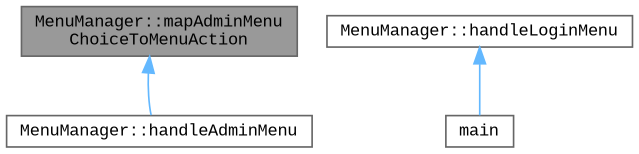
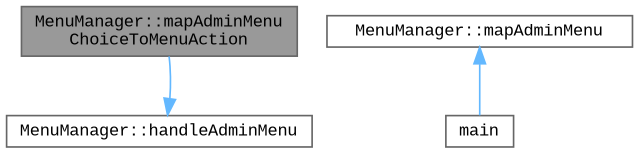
node "MenuManager::handleLoginMenu": label "MenuManager::handleLoginMenu" -> "MenuManager::mapAdminMenu"
edge "MenuManager::handleAdminMenu" -> "MenuManager::mapAdminMenu ChoiceToMenuAction": reversed
